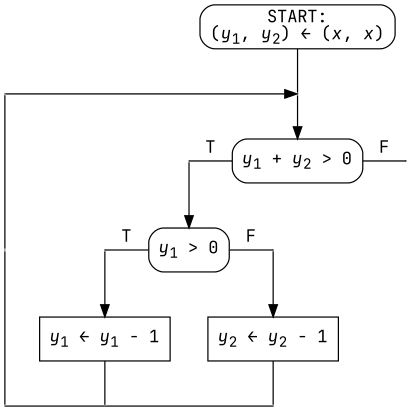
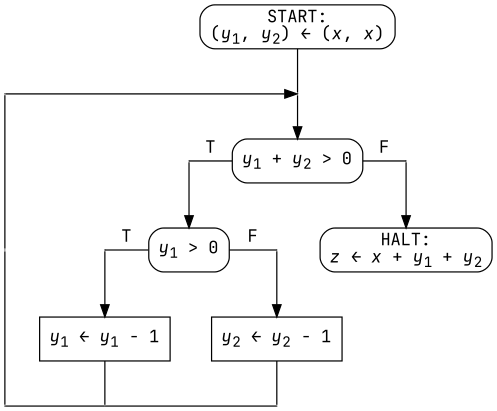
node "HALT:": added
